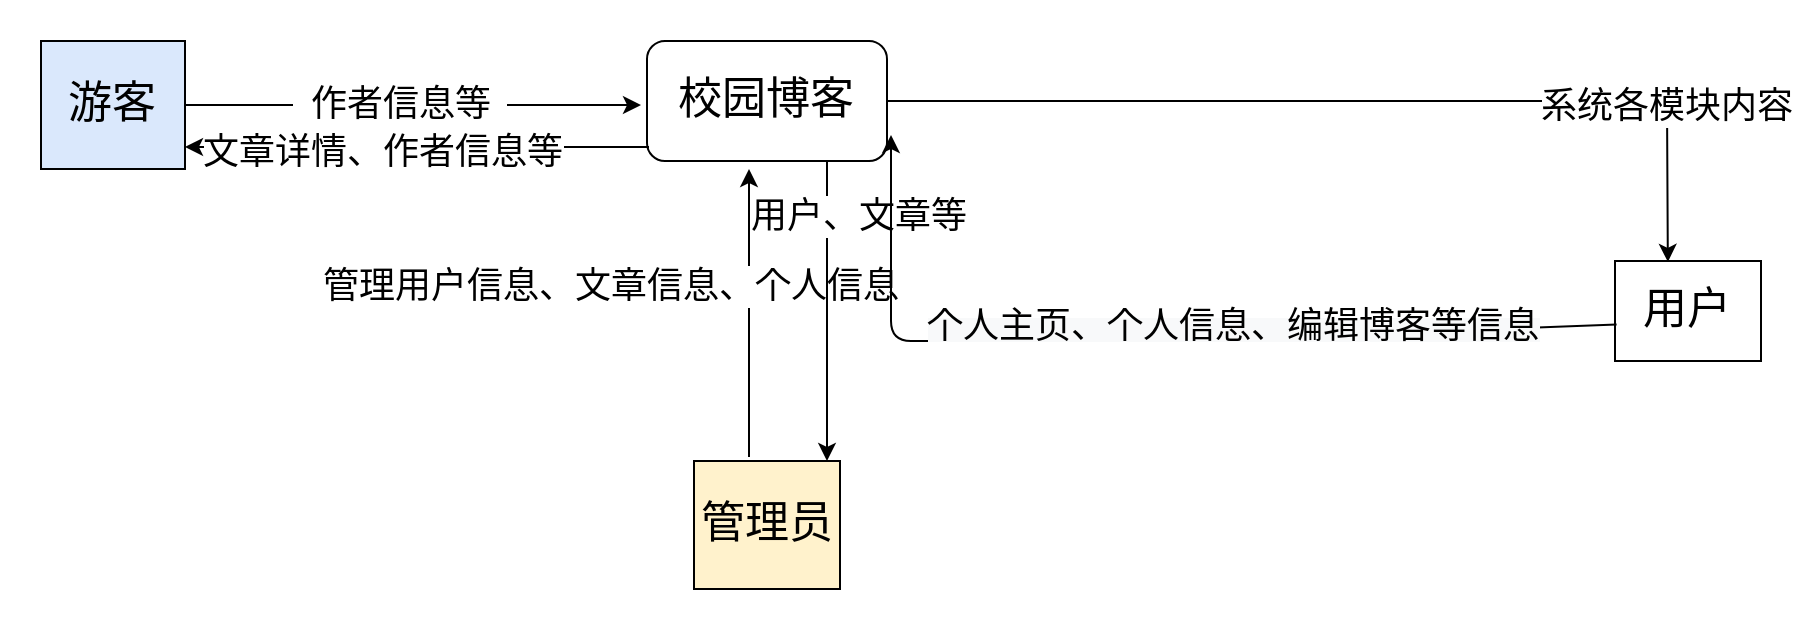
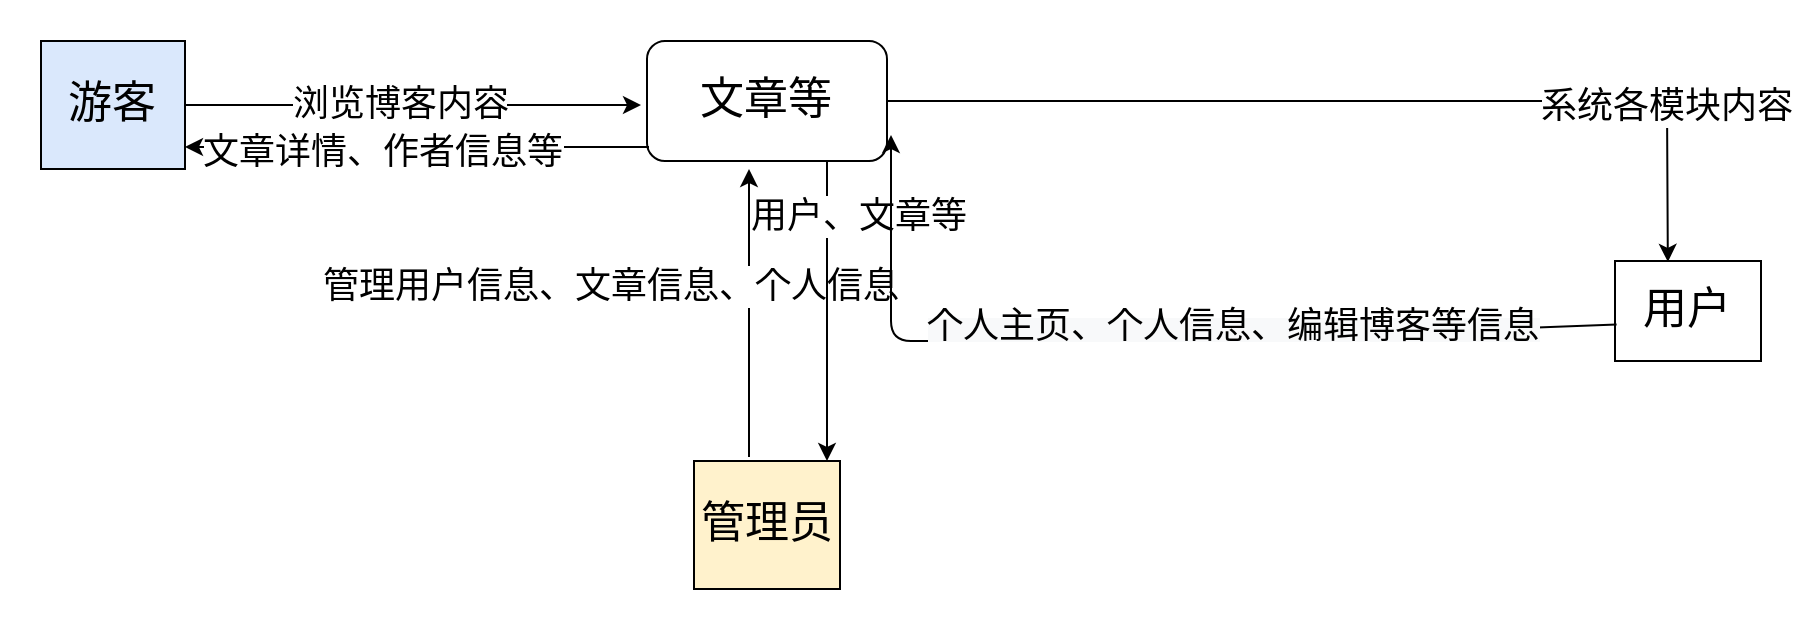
node "校园博客": label "校园博客" -> "文章等"
node "作者信息等": label "作者信息等" -> "浏览博客内容"
